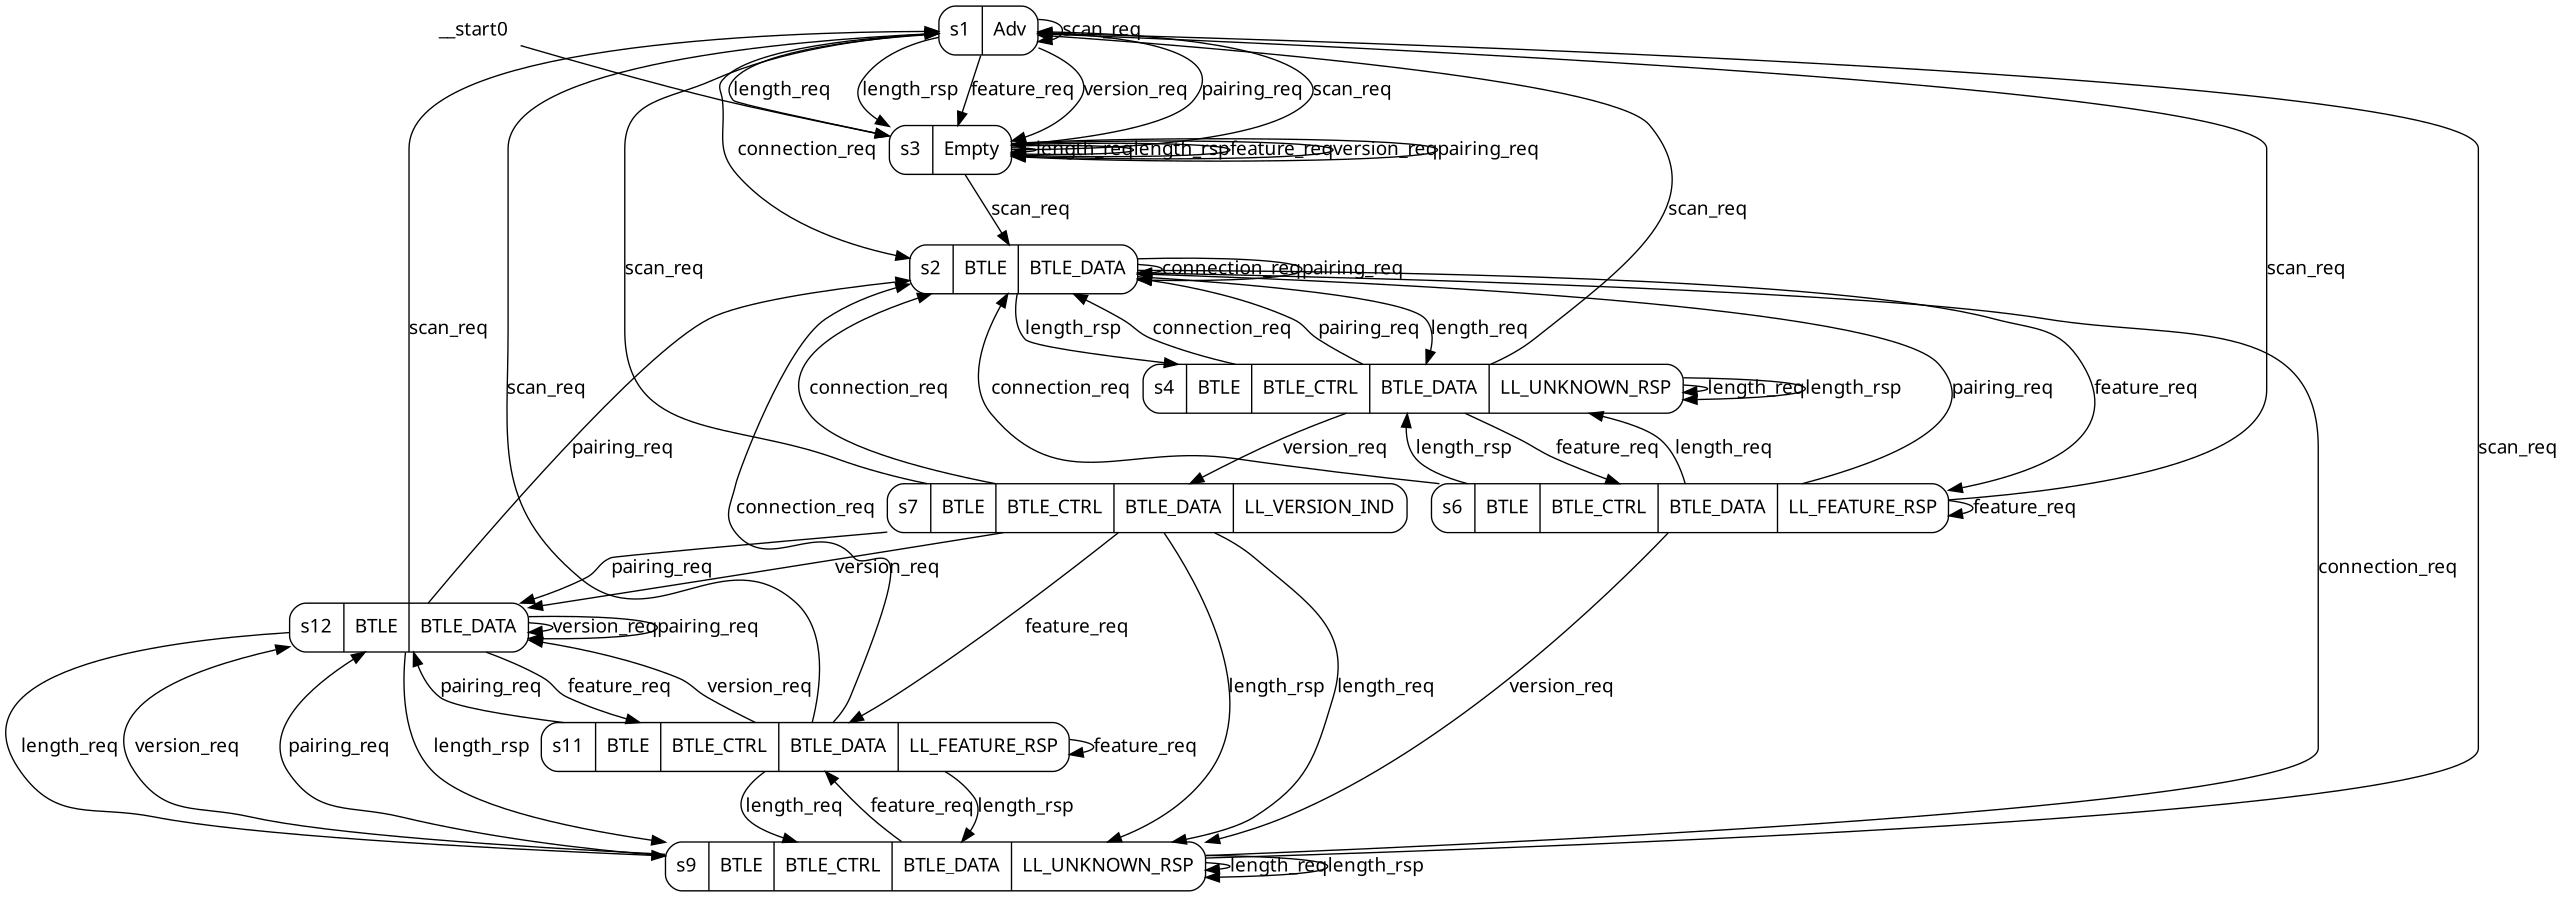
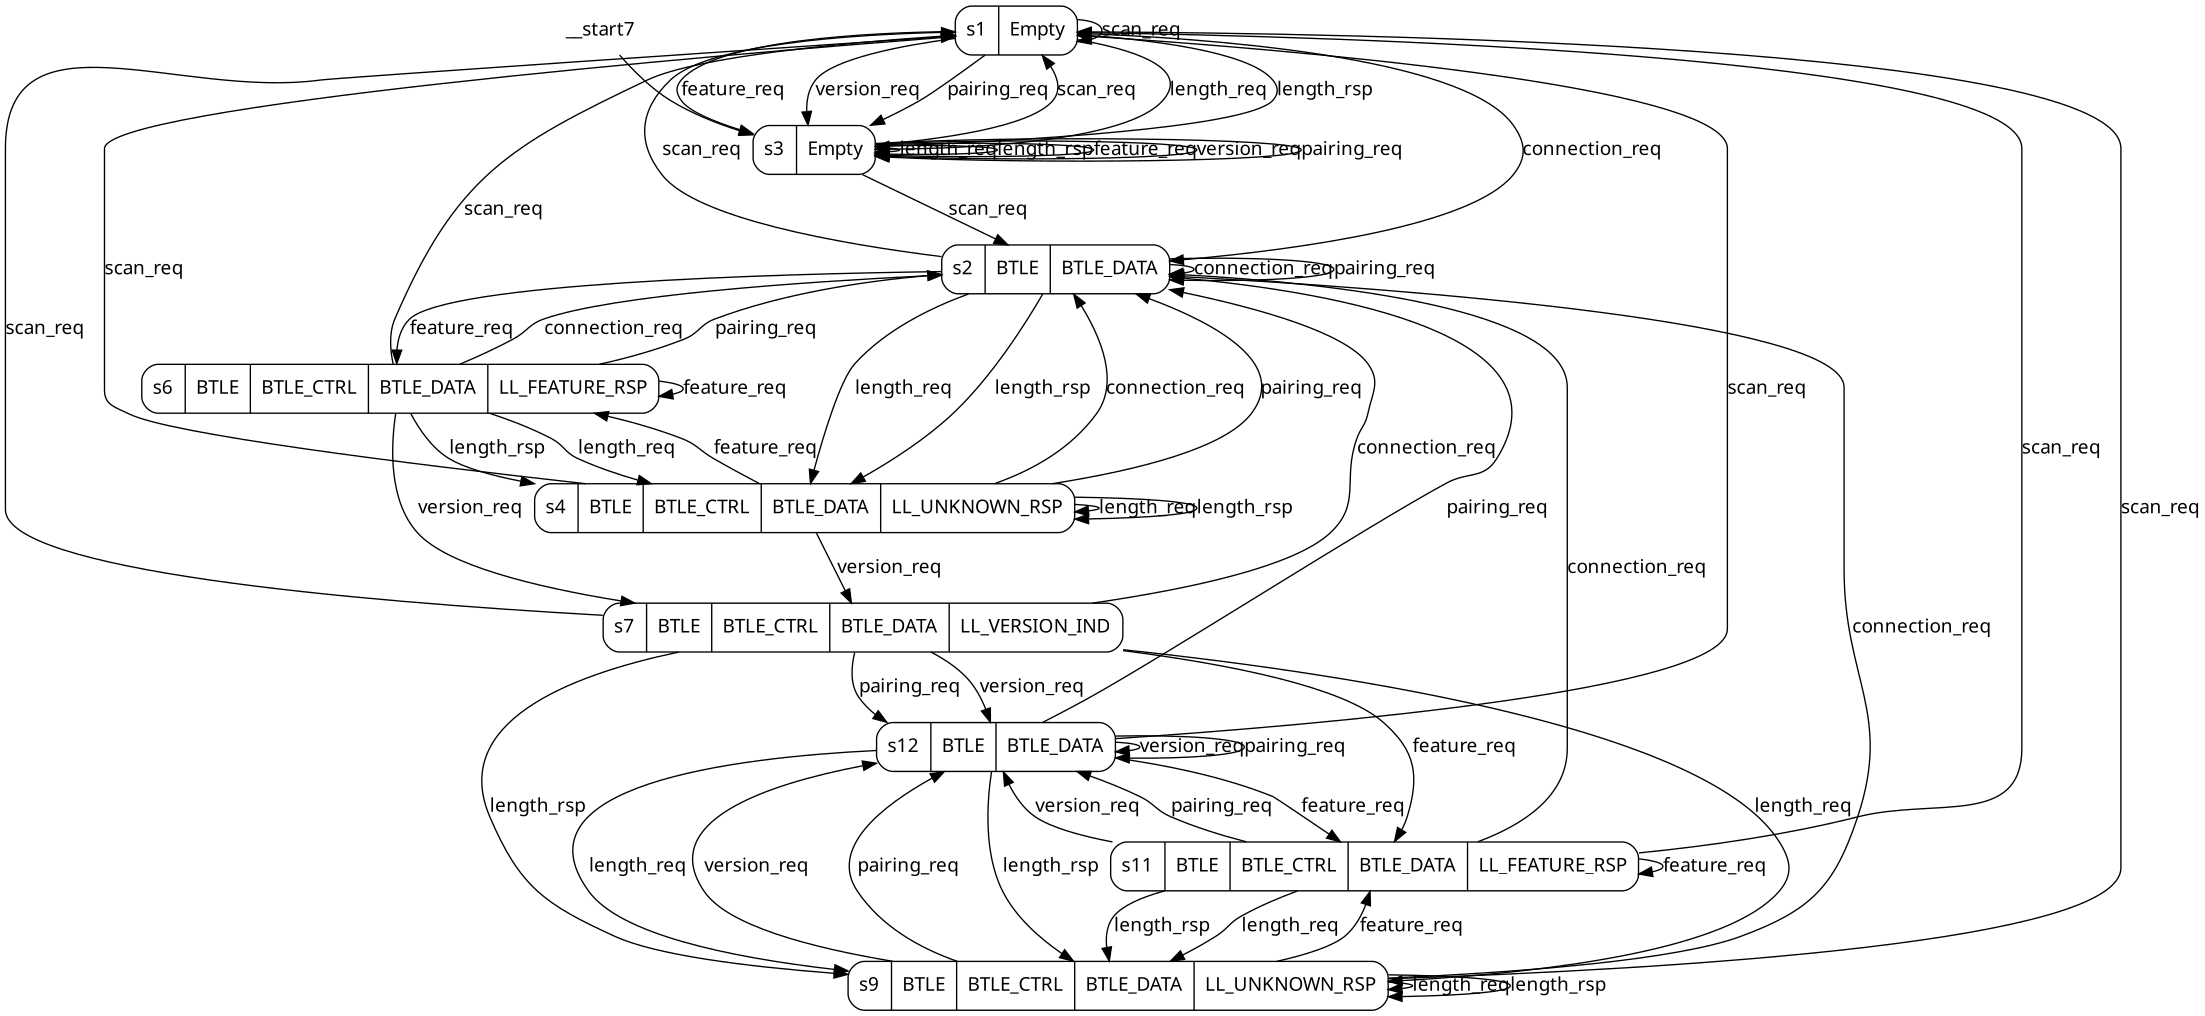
node "s1": text "Adv" -> "Empty"
node "__start0": label "__start0" -> "__start7"
edge "s2" -> "s1": added, label "scan_req"
edge "s6" -> "s9": now "s6" -> "s7"
